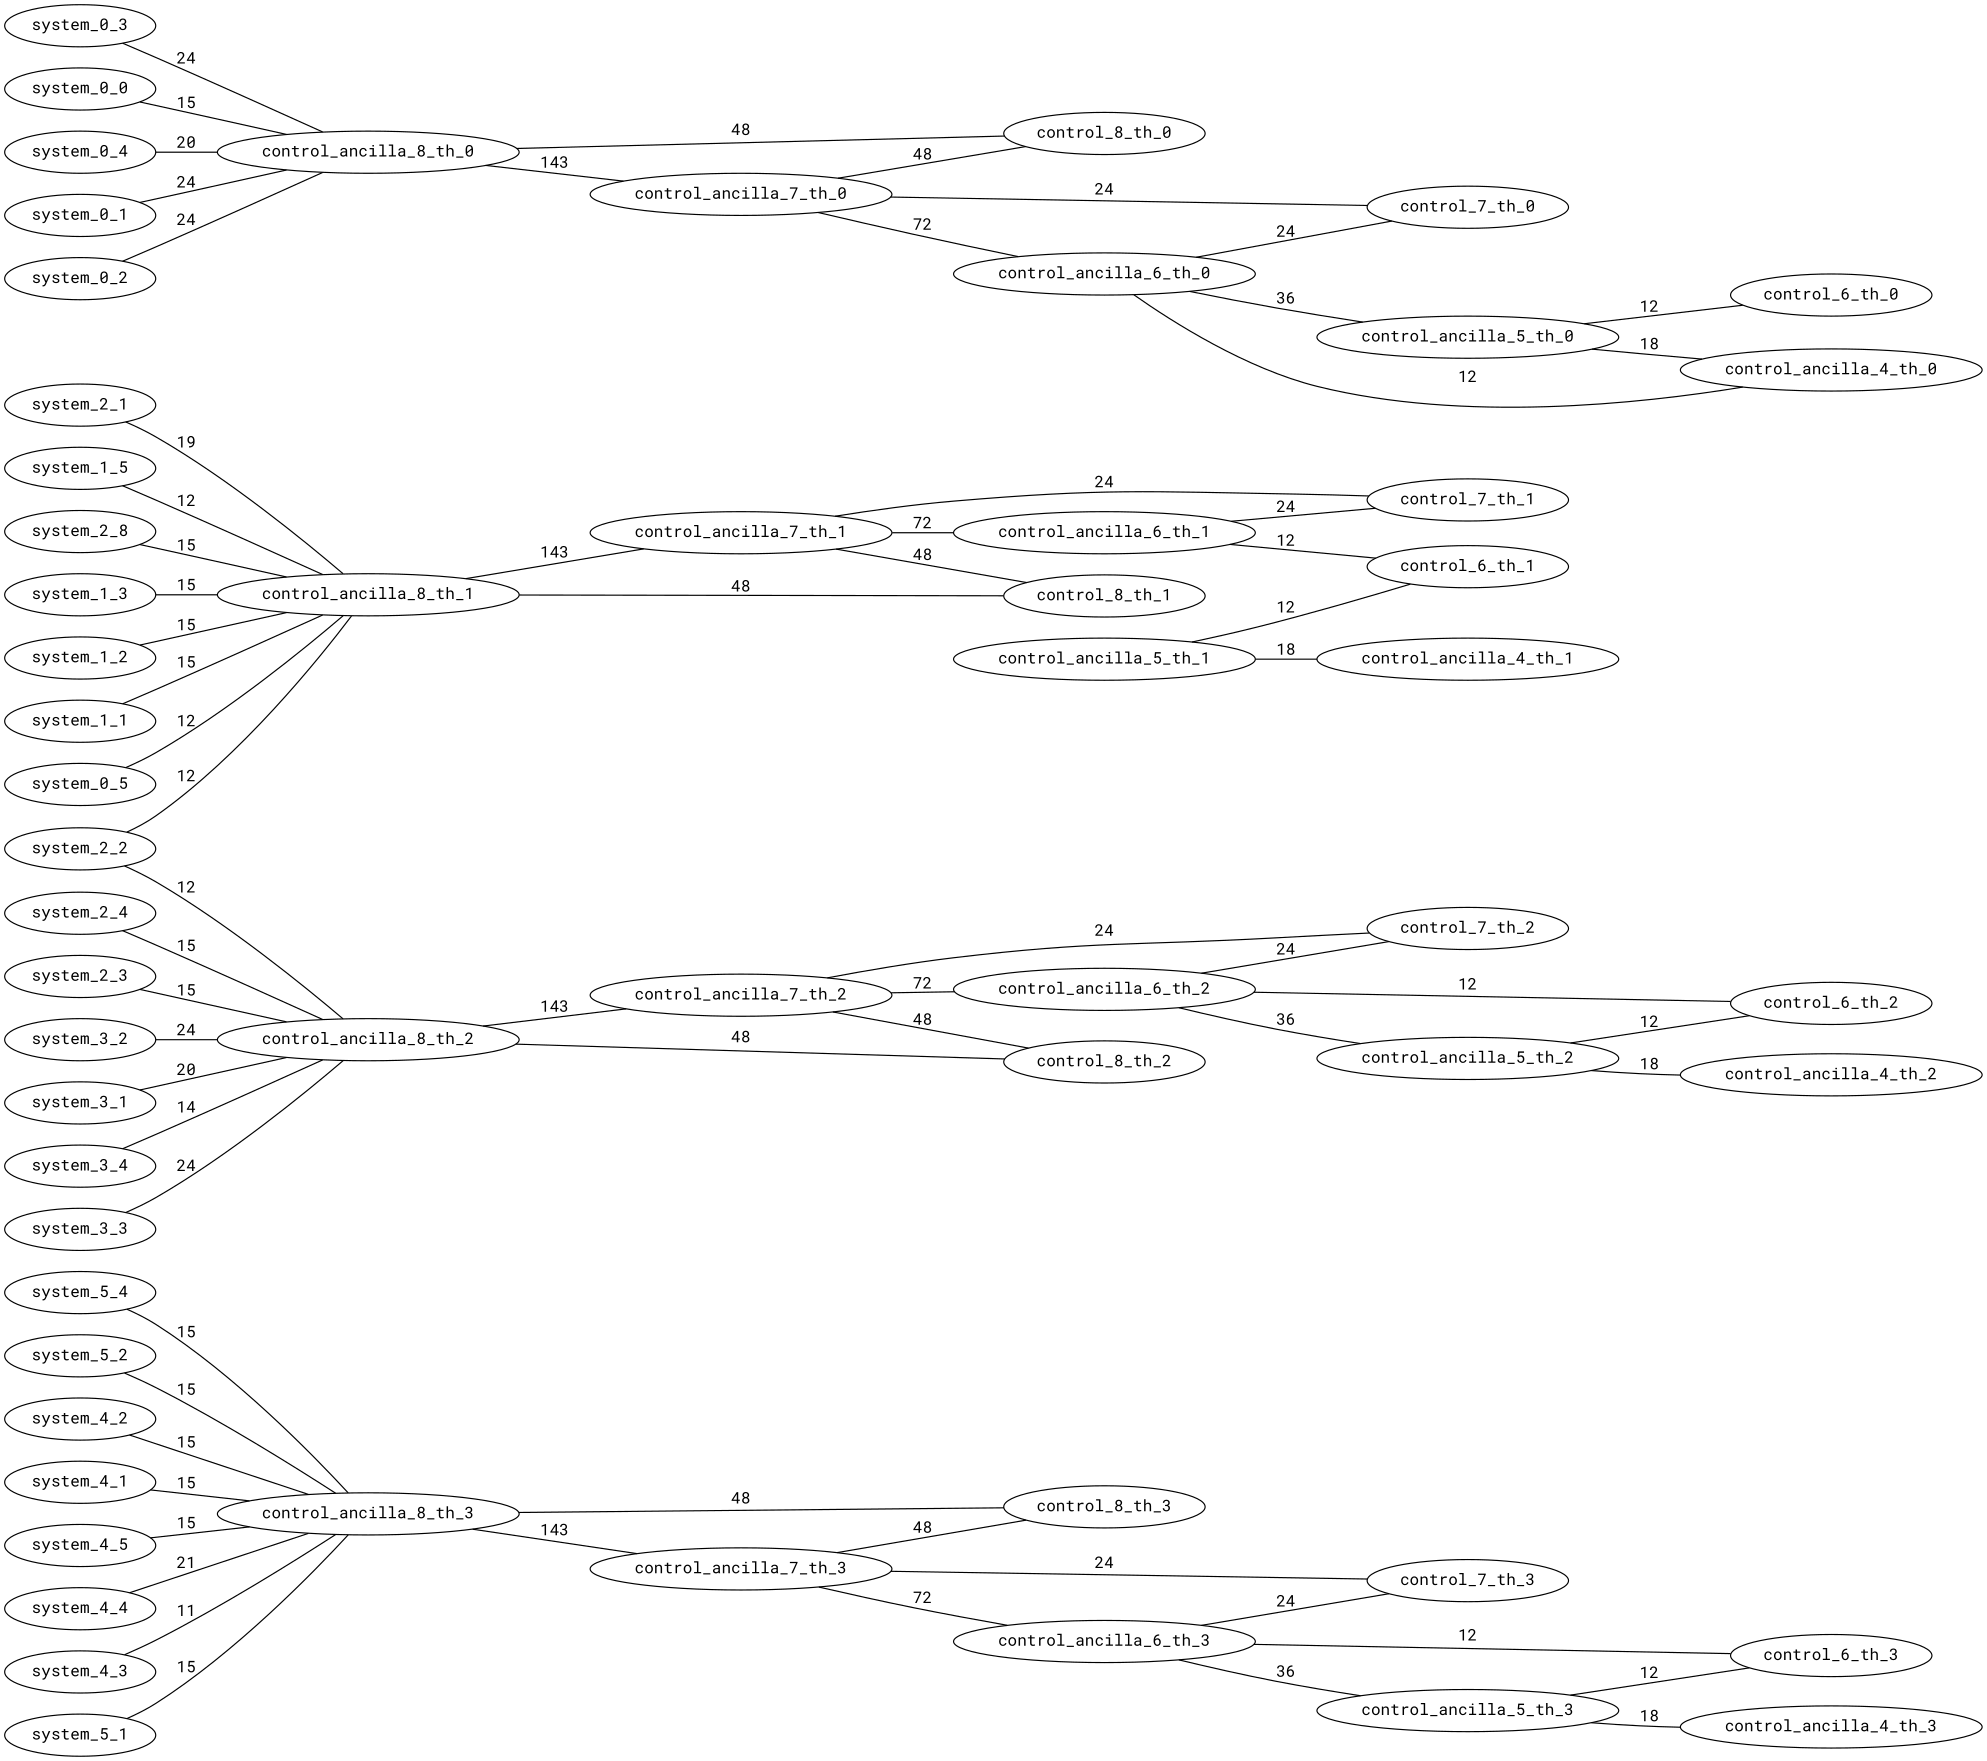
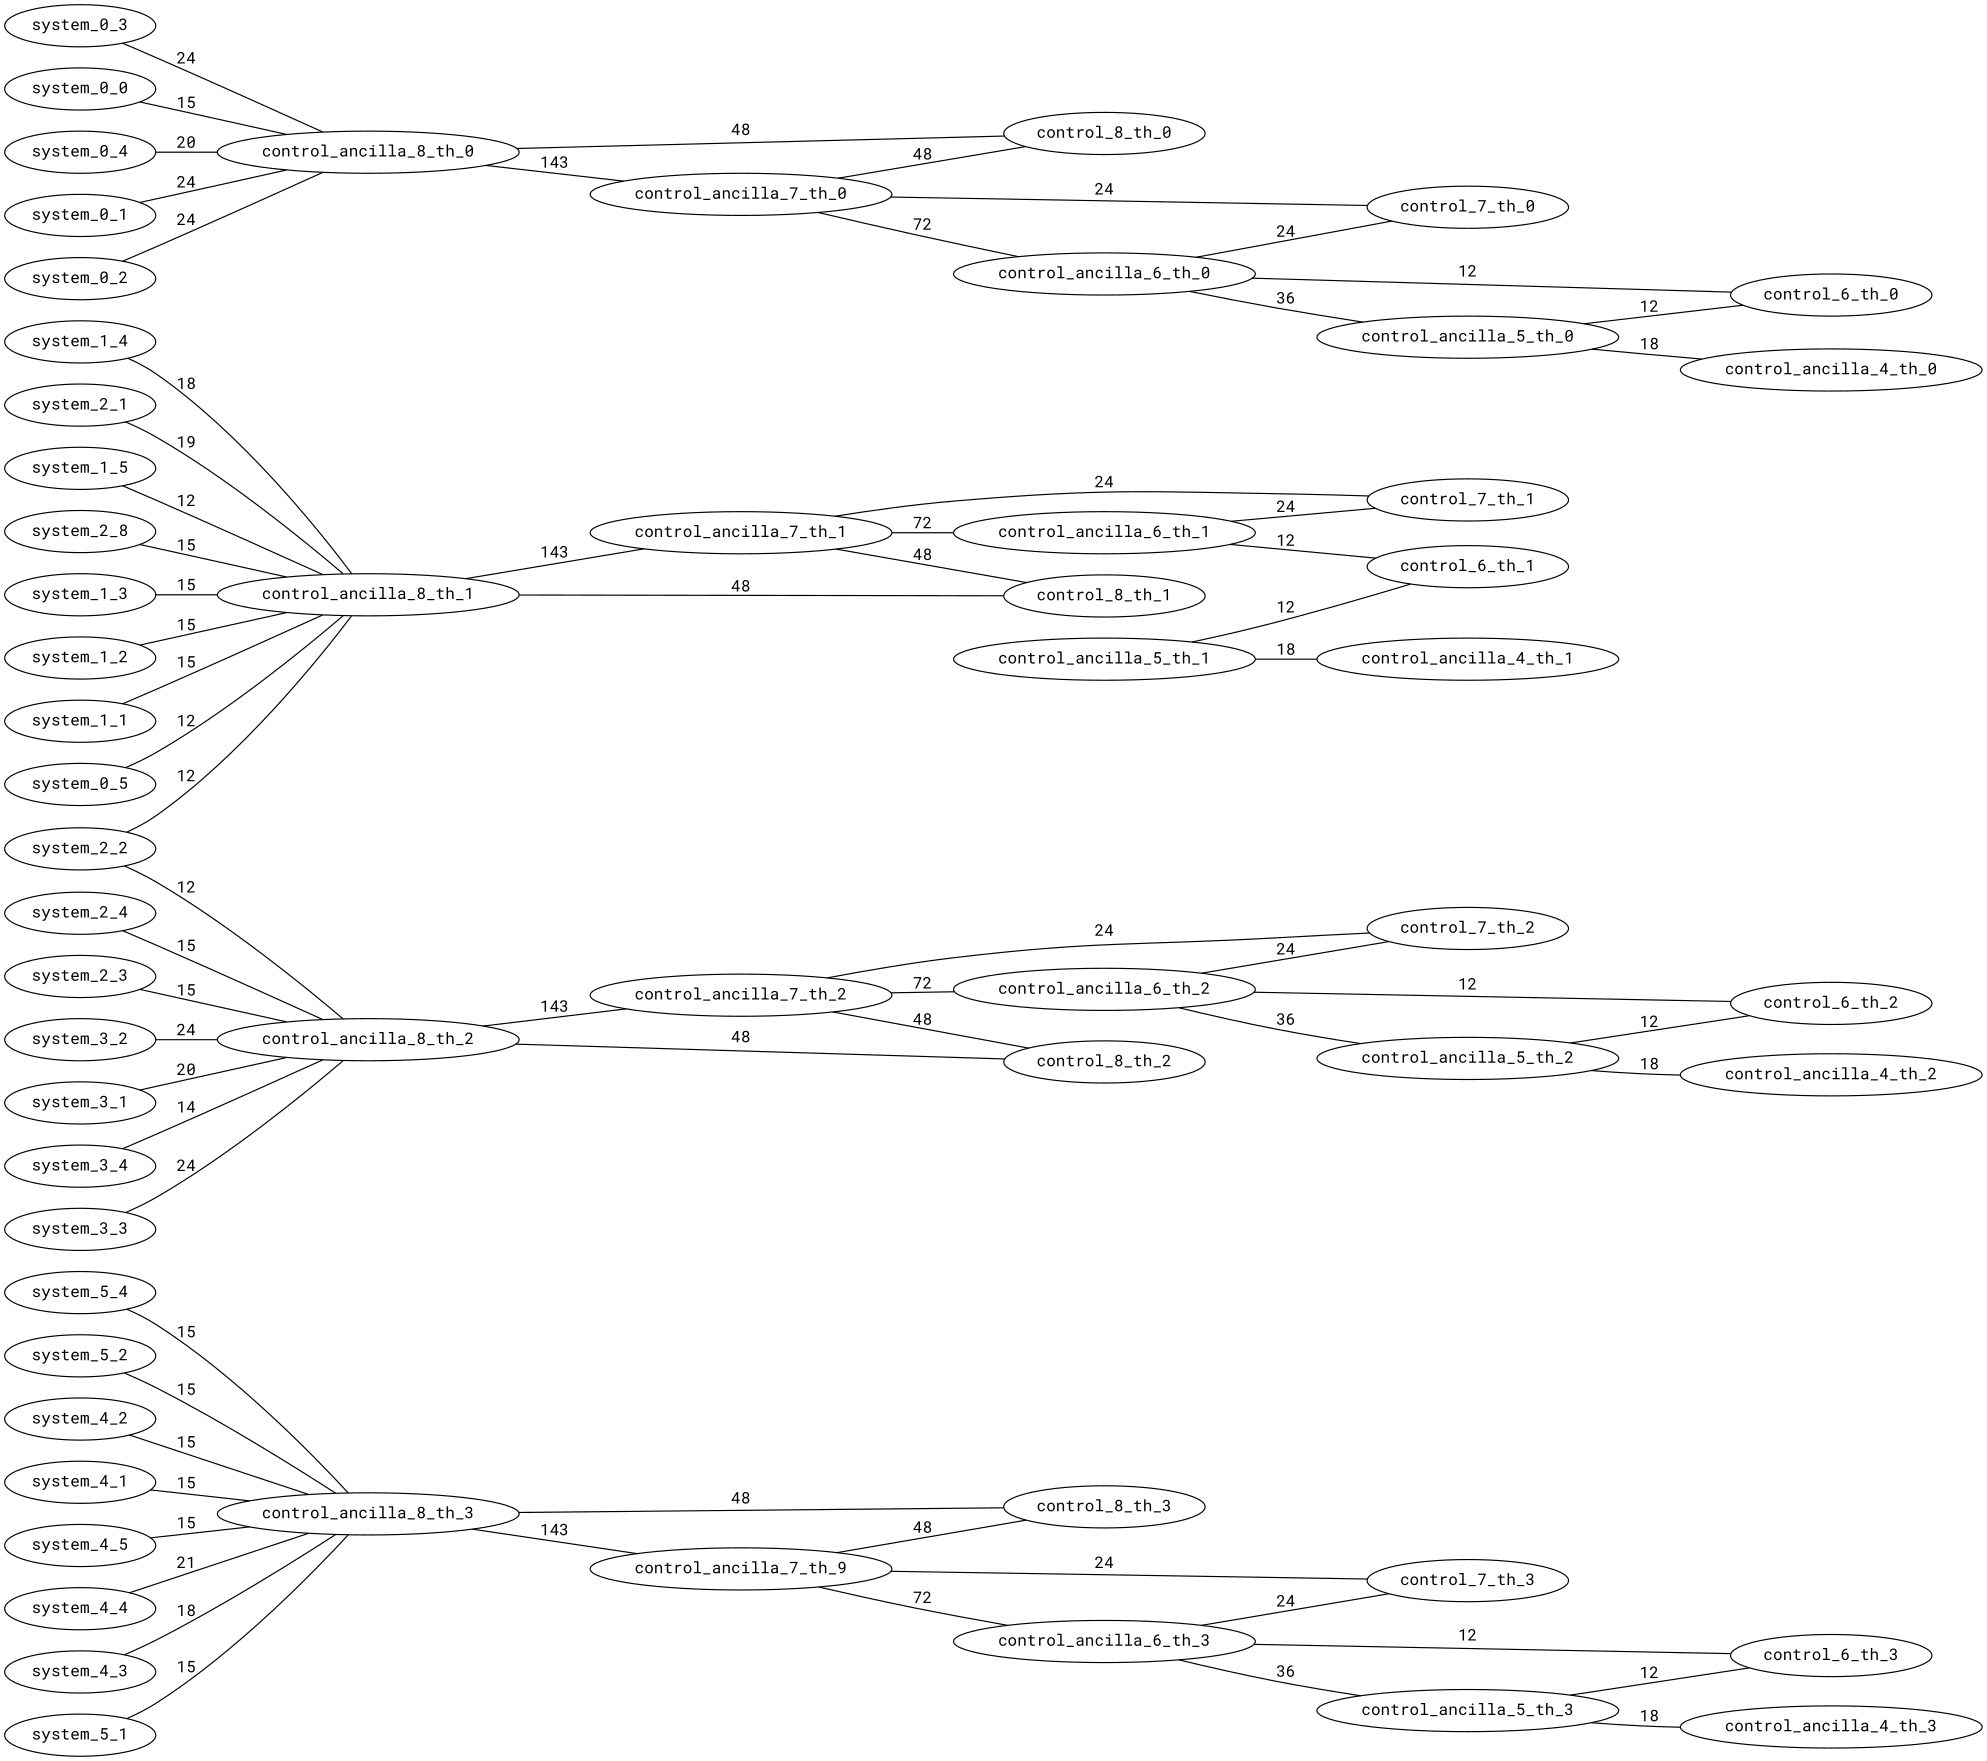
node "system_1_4": added
edge "control_ancilla_6_th_0" -- "control_ancilla_4_th_0": now "control_ancilla_6_th_0" -- "control_6_th_0"
node "control_ancilla_7_th_3": label "control_ancilla_7_th_3" -> "control_ancilla_7_th_9"
edge "control_ancilla_8_th_3" -- "system_4_3": label "11" -> "18"
